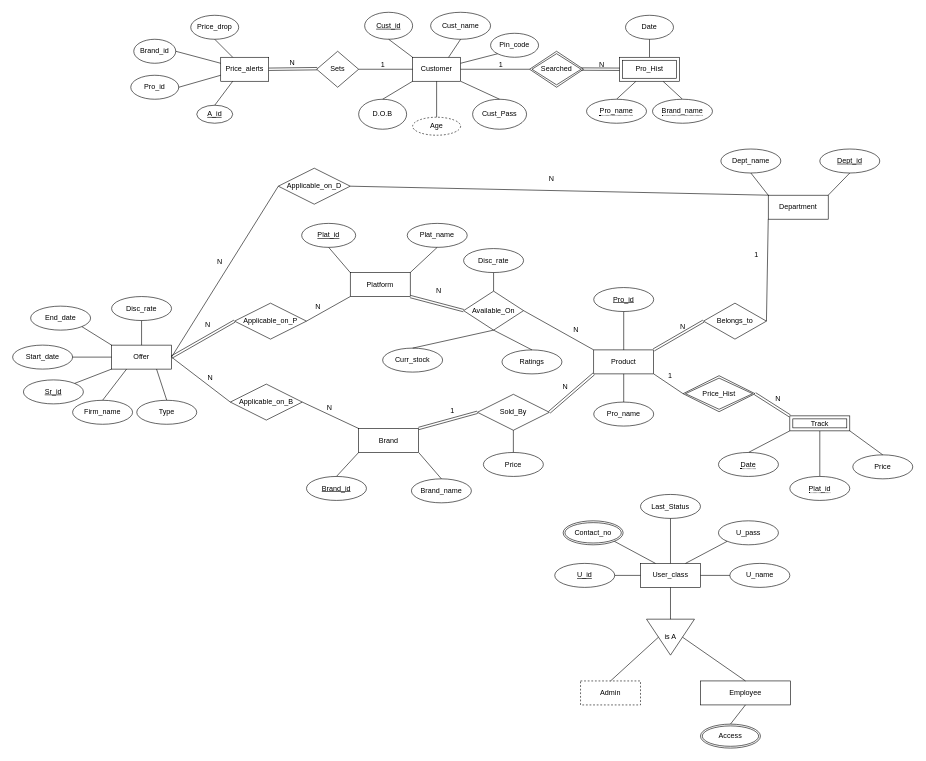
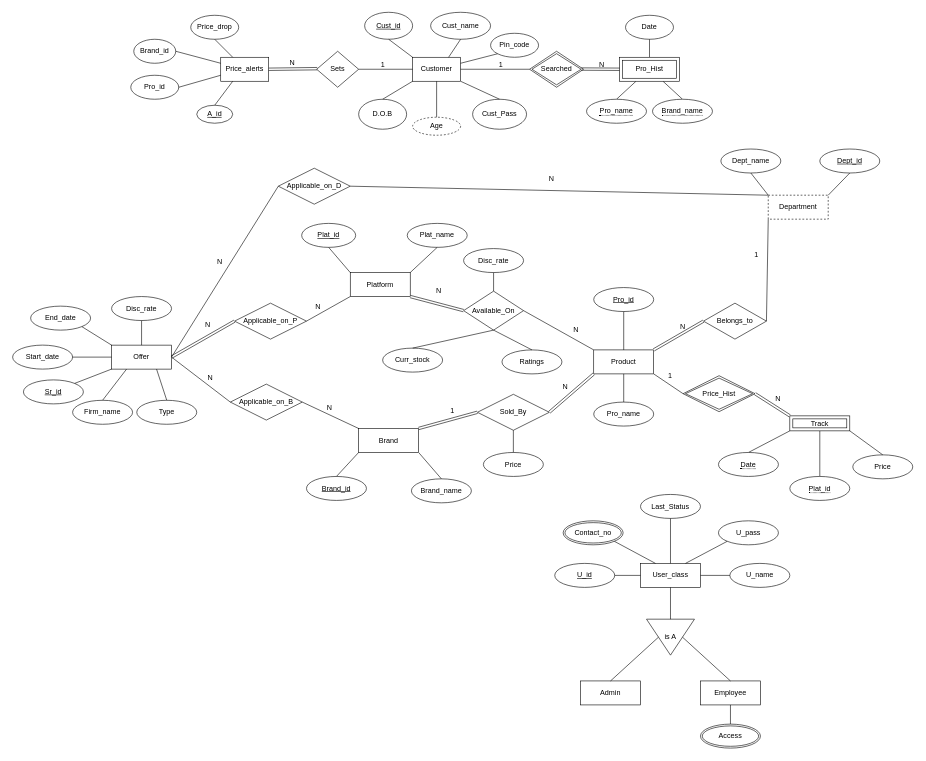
node "Department": style solid -> dashed
node "Admin": style dashed -> solid
node "Employee": size 90x24 -> 60x24
